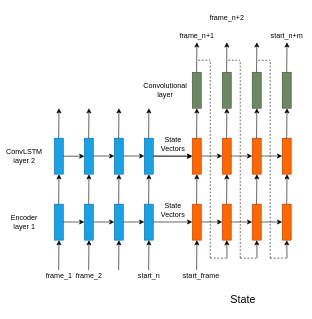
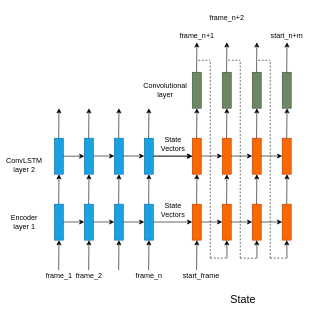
node "ConvLSTM layer 2": moved (24, 156) -> (24, 165)
node "start_n": label "start_n" -> "frame_n"
